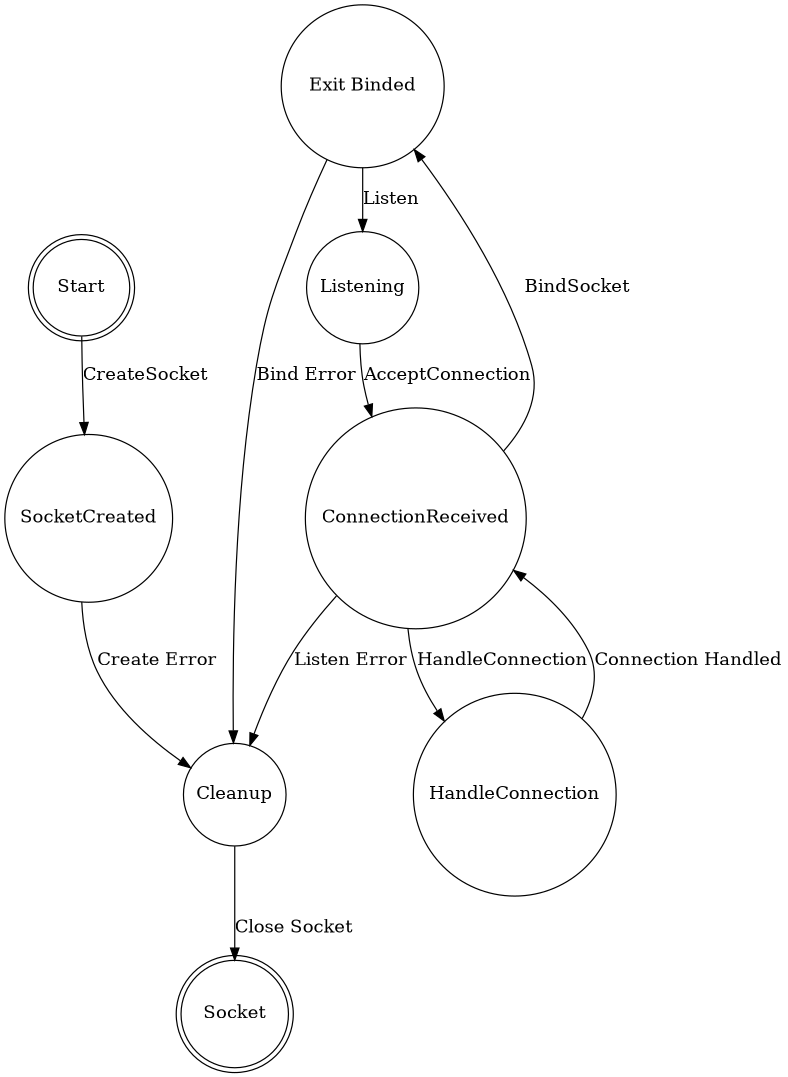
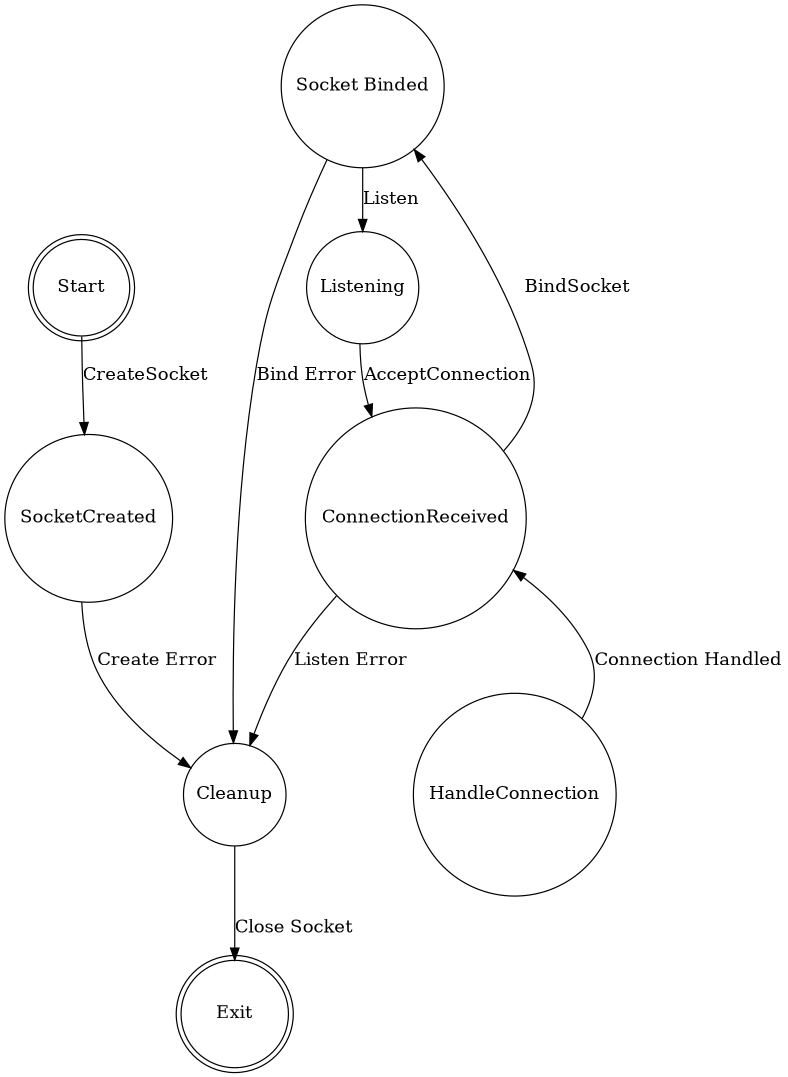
node "Exit Binded": label "Exit Binded" -> "Socket Binded"
edge "ConnectionReceived" -> "HandleConnection": removed, label "HandleConnection"
node "Socket": label "Socket" -> "Exit"
